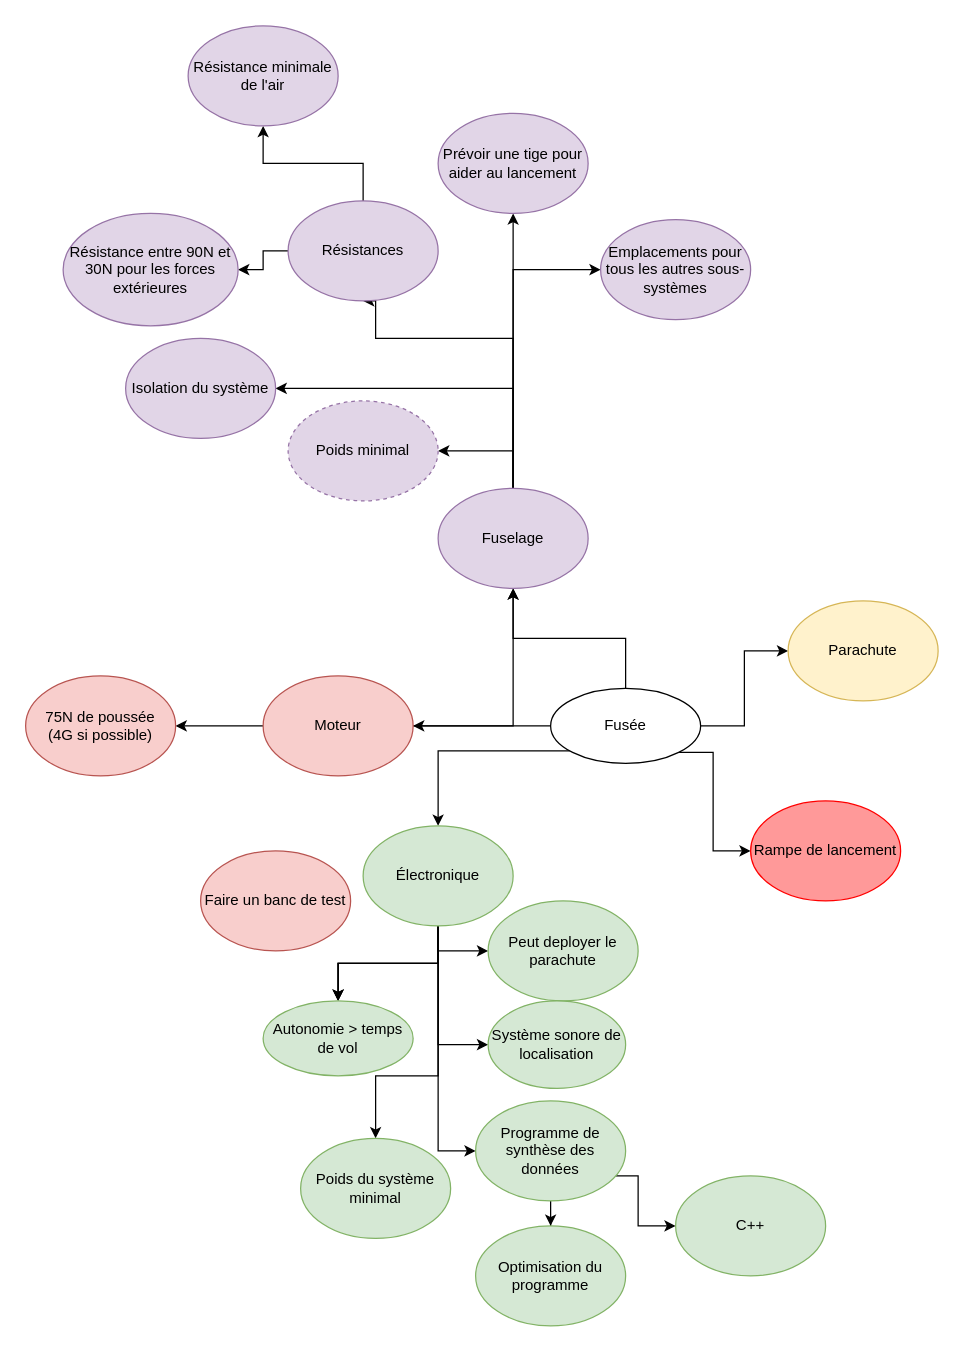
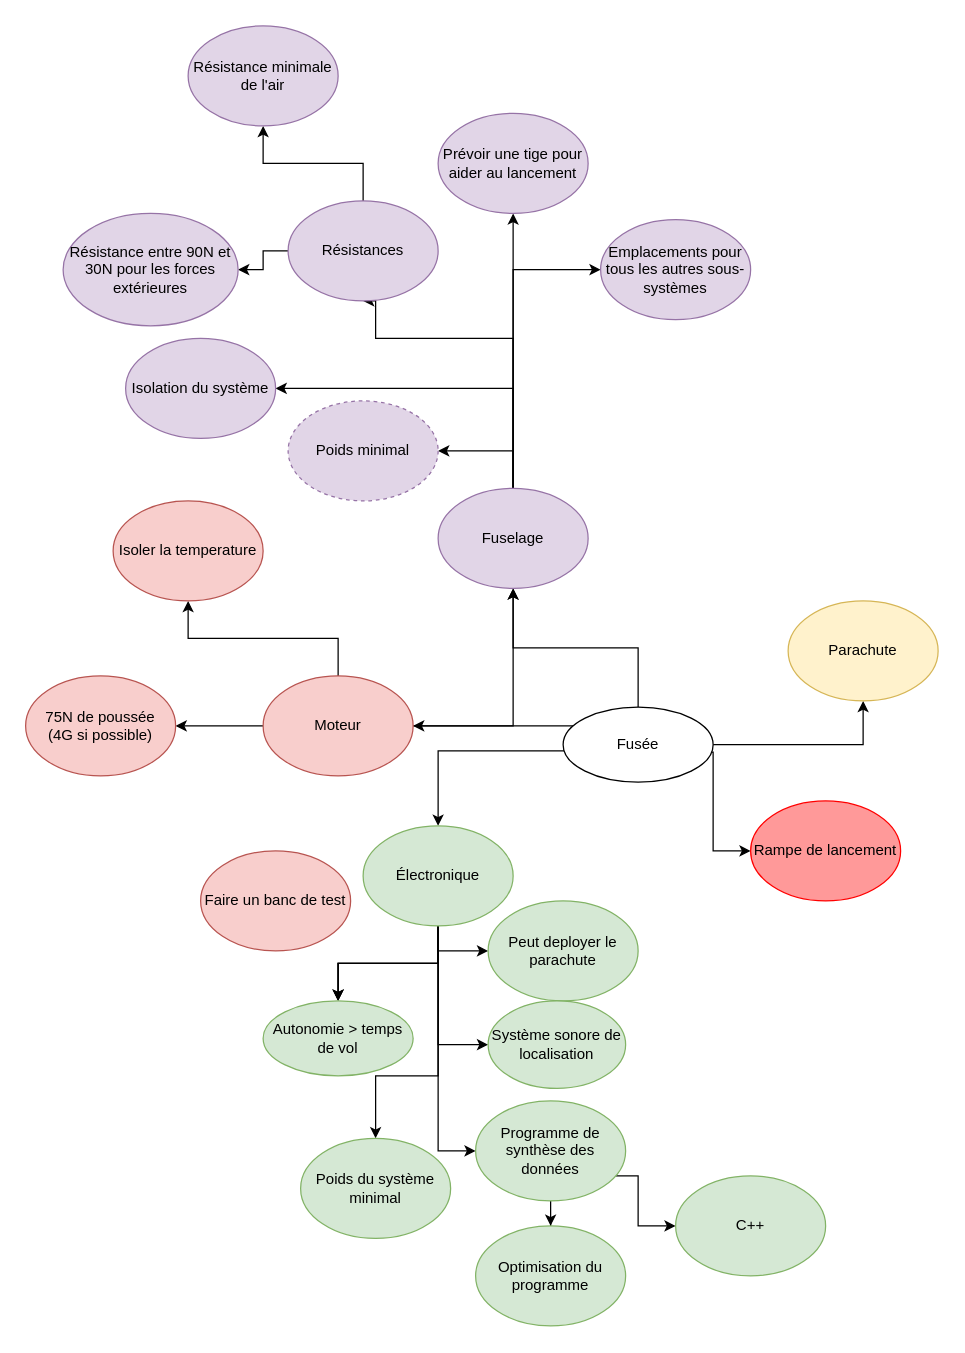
node "Isoler la temperature": added
edge "Moteur" -> "Isoler la temperature": added
node "Fusée": moved (626, 726) -> (638, 744)
